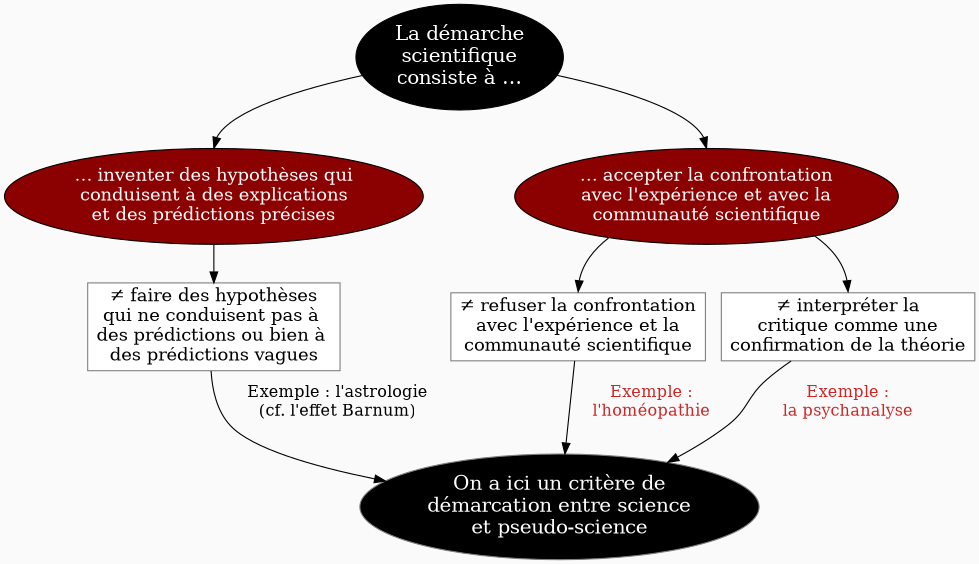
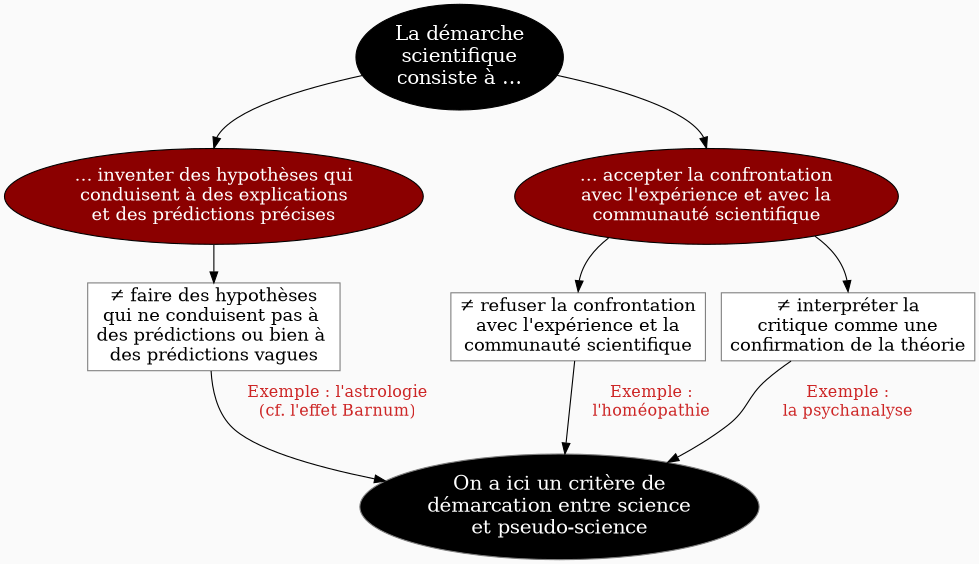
node "Exemple : l'astrologie (cf. l'effet Barnum)": fontcolor black -> firebrick3
